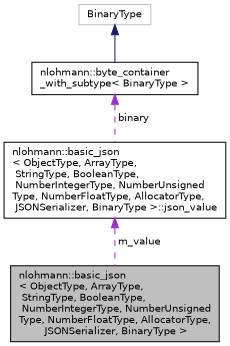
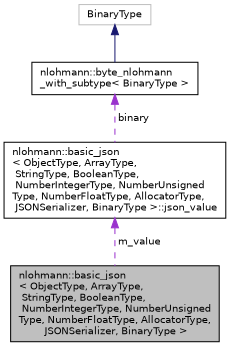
node "nlohmann::byte_container _with_subtype< BinaryType >": label "nlohmann::byte_container _with_subtype< BinaryType >" -> "nlohmann::byte_nlohmann _with_subtype< BinaryType >"
